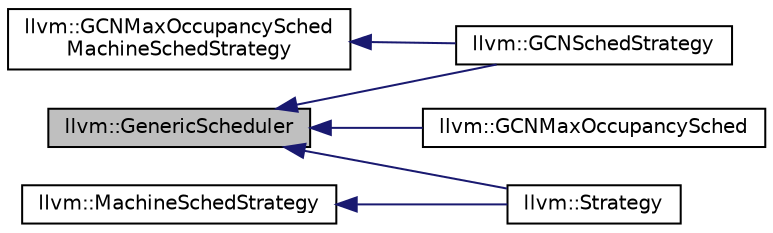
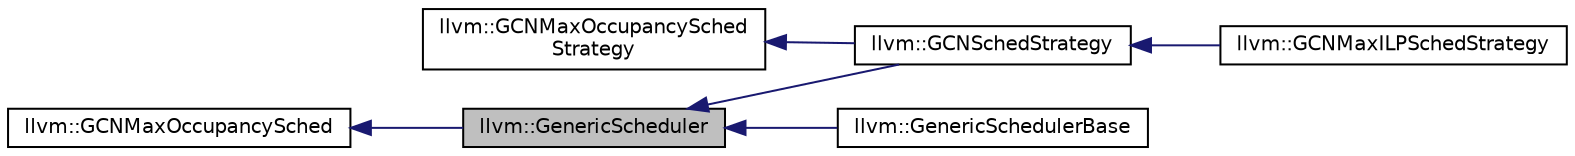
node "llvm::GCNMaxOccupancySched MachineSchedStrategy": label "llvm::GCNMaxOccupancySched MachineSchedStrategy" -> "llvm::GCNMaxOccupancySched Strategy"
node "llvm::GCNMaxILPSchedStrategy": added
edge "llvm::GCNMaxOccupancySched" -> "llvm::GenericScheduler": reversed
node "llvm::MachineSchedStrategy": removed
node "llvm::Strategy": label "llvm::Strategy" -> "llvm::GenericSchedulerBase"
